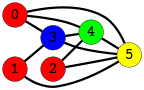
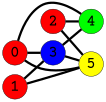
edge "4" -- "5": removed
